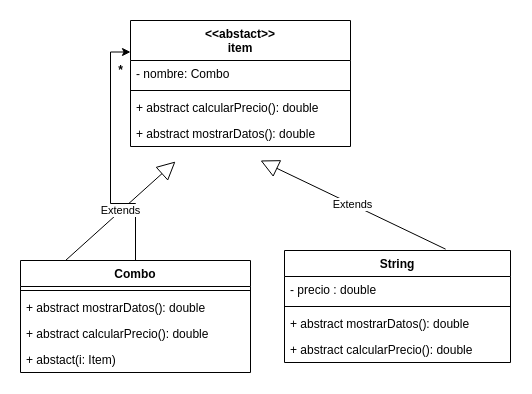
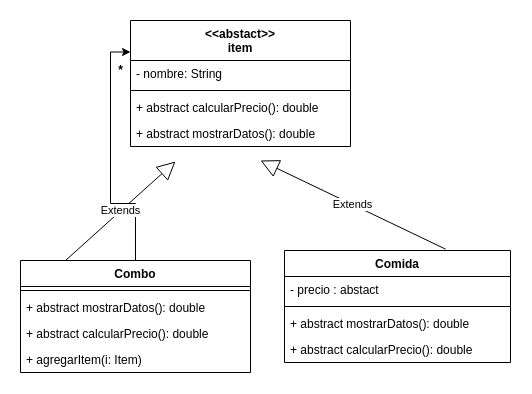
node "- nombre: Combo": label "- nombre: Combo" -> "- nombre: String"
node "String": label "String" -> "Comida"
node "- precio : double": label "- precio : double" -> "- precio : abstact"
node "+ abstact(i: Item)": label "+ abstact(i: Item)" -> "+ agregarItem(i: Item)"
